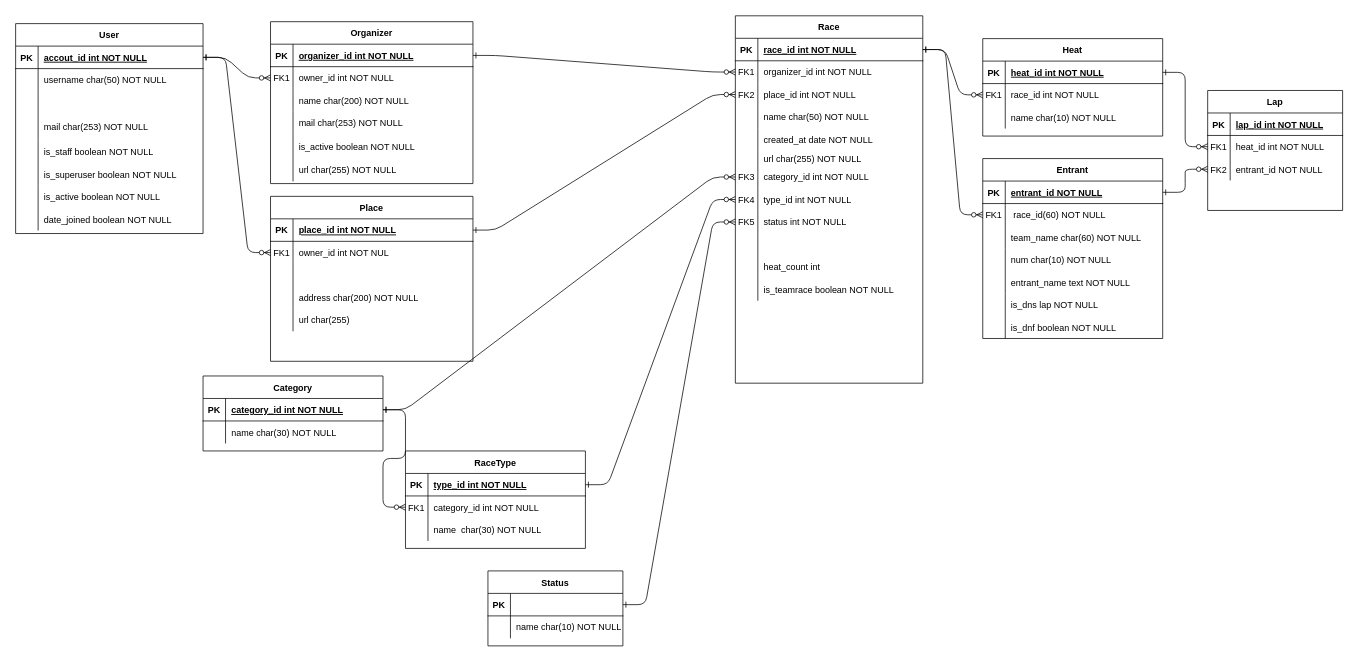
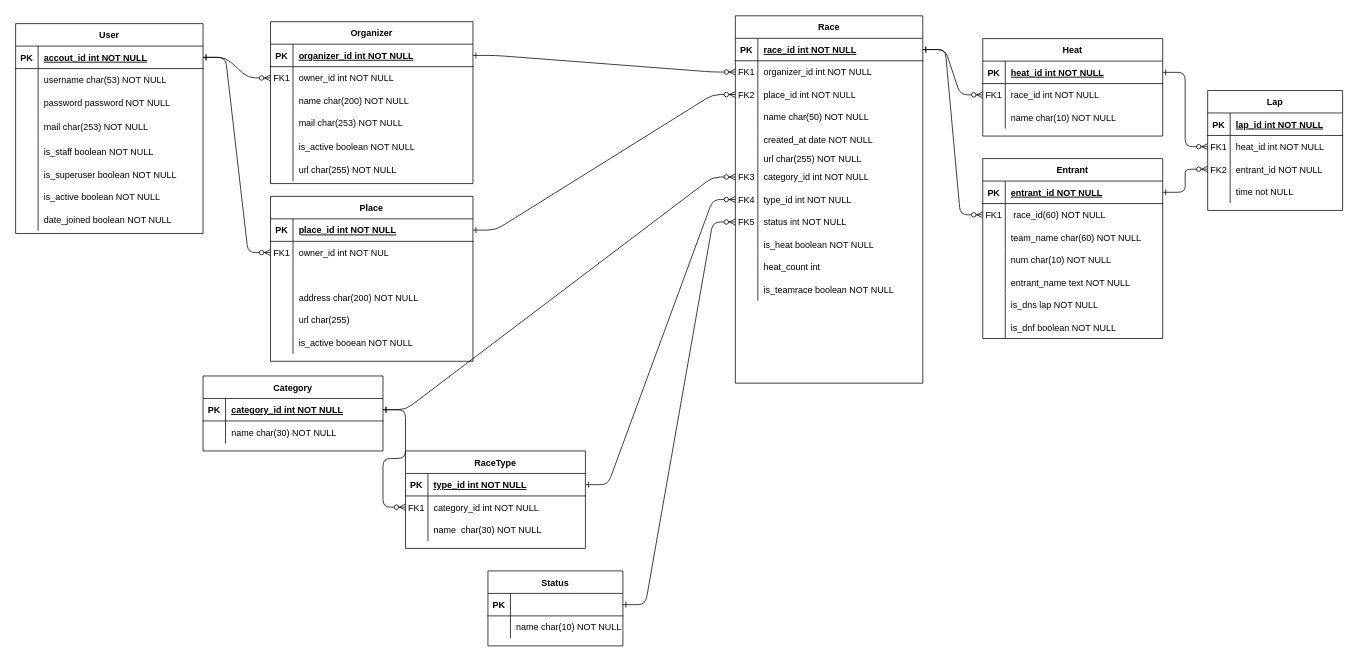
node "username char(50) NOT NULL": label "username char(50) NOT NULL" -> "username char(53) NOT NULL"
node "password password NOT NULL": added
node "time not NULL": added
node "is_heat boolean NOT NULL": added
node "is_active booean NOT NULL": added
